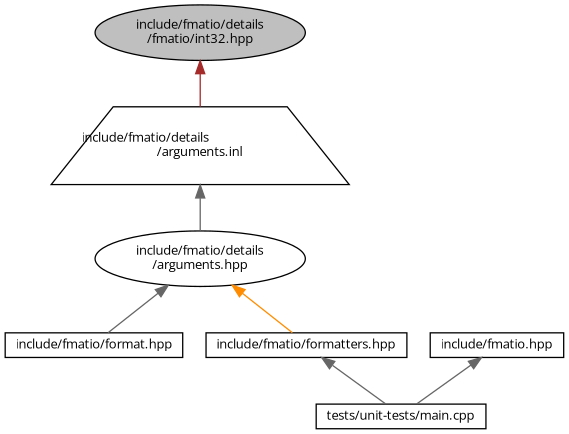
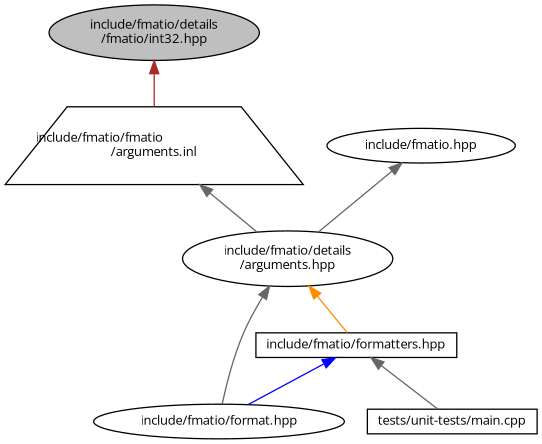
node "include/fmatio/details /arguments.inl": label "include/fmatio/details /arguments.inl" -> "include/fmatio/fmatio /arguments.inl"
node "include/fmatio/format.hpp": shape box -> ellipse
node "include/fmatio.hpp": shape box -> ellipse
edge "include/fmatio/format.hpp" -> "include/fmatio/formatters.hpp": added
edge "tests/unit-tests/main.cpp" -> "include/fmatio.hpp": now "include/fmatio/details /arguments.hpp" -> "include/fmatio.hpp"
